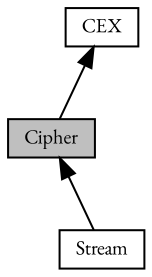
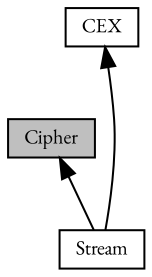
edge "Cipher" -> "CEX": now "Stream" -> "CEX"
